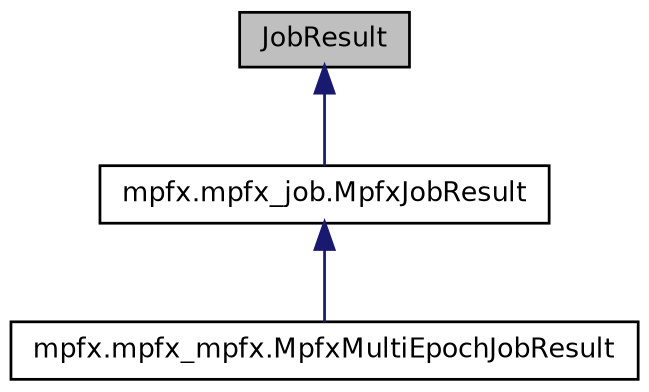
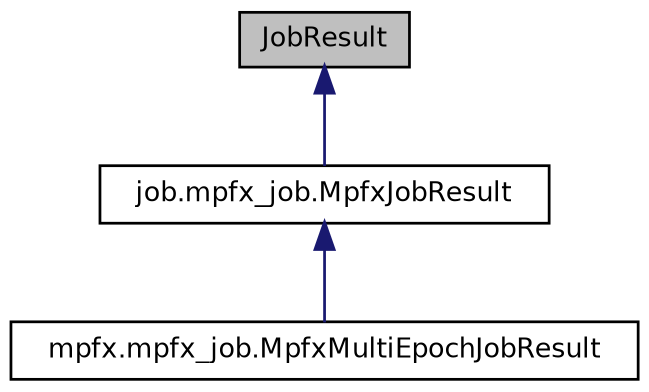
node "mpfx.mpfx_job.MpfxJobResult": label "mpfx.mpfx_job.MpfxJobResult" -> "job.mpfx_job.MpfxJobResult"
node "mpfx.mpfx_mpfx.MpfxMultiEpochJobResult": label "mpfx.mpfx_mpfx.MpfxMultiEpochJobResult" -> "mpfx.mpfx_job.MpfxMultiEpochJobResult"
